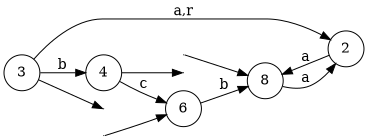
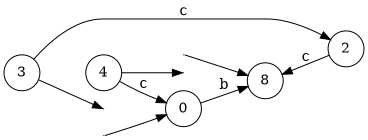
edge "3" -> "2": label "a,r" -> "c"
edge "2" -> "8": label "a" -> "c"
edge "3" -> "4": removed, label "b"
edge "8" -> "2": removed, label "a"
node "6": label "6" -> "0"
